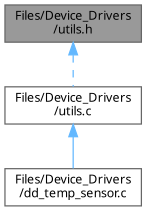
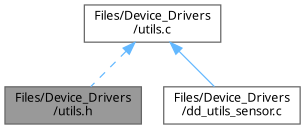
edge "Files/Device_Drivers /utils.c" -> "Files/Device_Drivers /utils.h": reversed
node "Files/Device_Drivers /dd_temp_sensor.c": label "Files/Device_Drivers /dd_temp_sensor.c" -> "Files/Device_Drivers /dd_utils_sensor.c"
